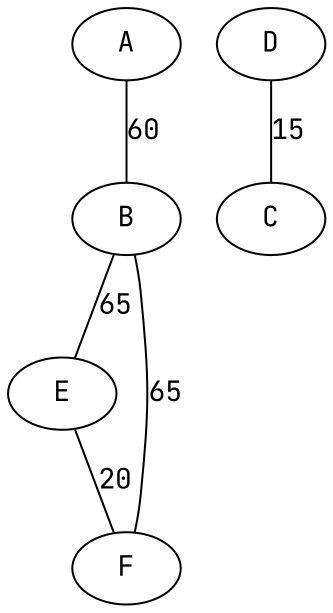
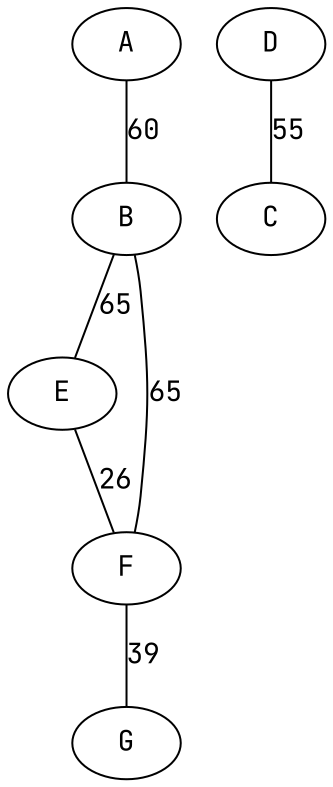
edge "D" -- "C": label "15" -> "55"
edge "E" -- "F": label "20" -> "26"
node "G": added
